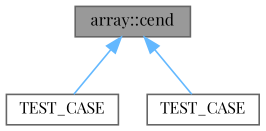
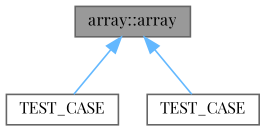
node "array::cend": label "array::cend" -> "array::array"
